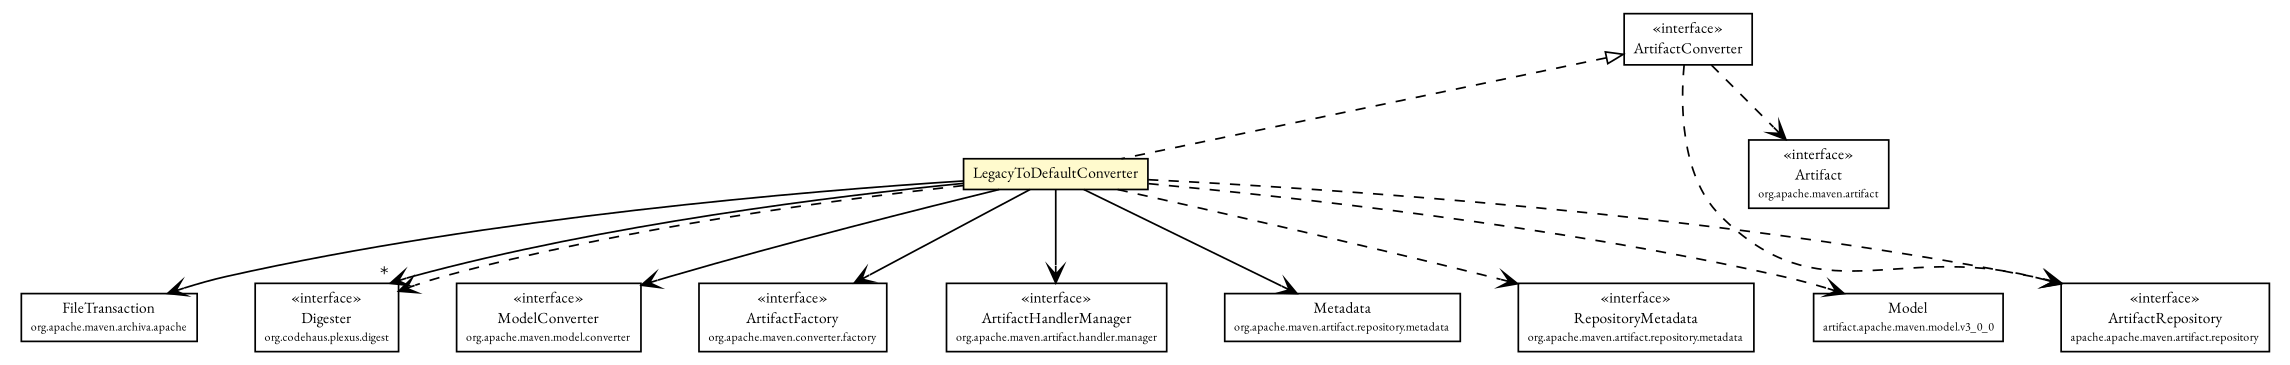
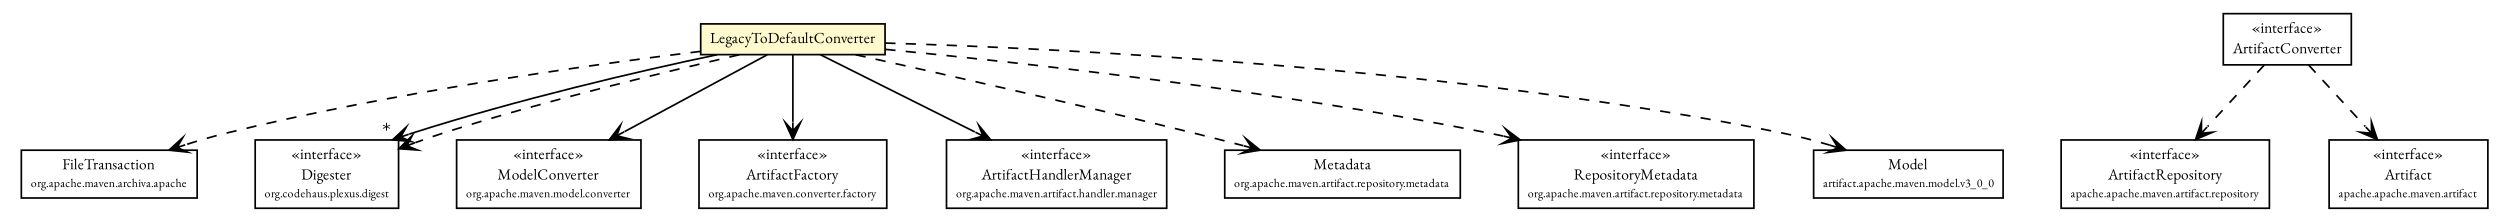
edge "LegacyToDefaultConverter" -> "ArtifactConverter": removed
node "Artifact": text "org.apache.maven.artifact" -> "apache.apache.maven.artifact"
edge "LegacyToDefaultConverter" -> "ArtifactRepository": removed
edge "LegacyToDefaultConverter" -> "FileTransaction": style solid -> dashed
edge "LegacyToDefaultConverter" -> "Metadata": style solid -> dashed
